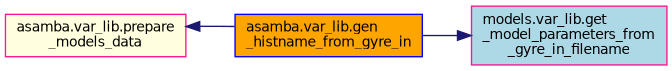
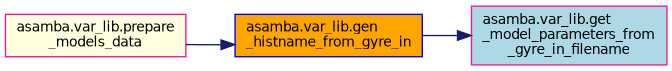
edge "asamba.var_lib.gen _histname_from_gyre_in" -> "asamba.var_lib.prepare _models_data": reversed
node "models.var_lib.get _model_parameters_from _gyre_in_filename": label "models.var_lib.get _model_parameters_from _gyre_in_filename" -> "asamba.var_lib.get _model_parameters_from _gyre_in_filename"
